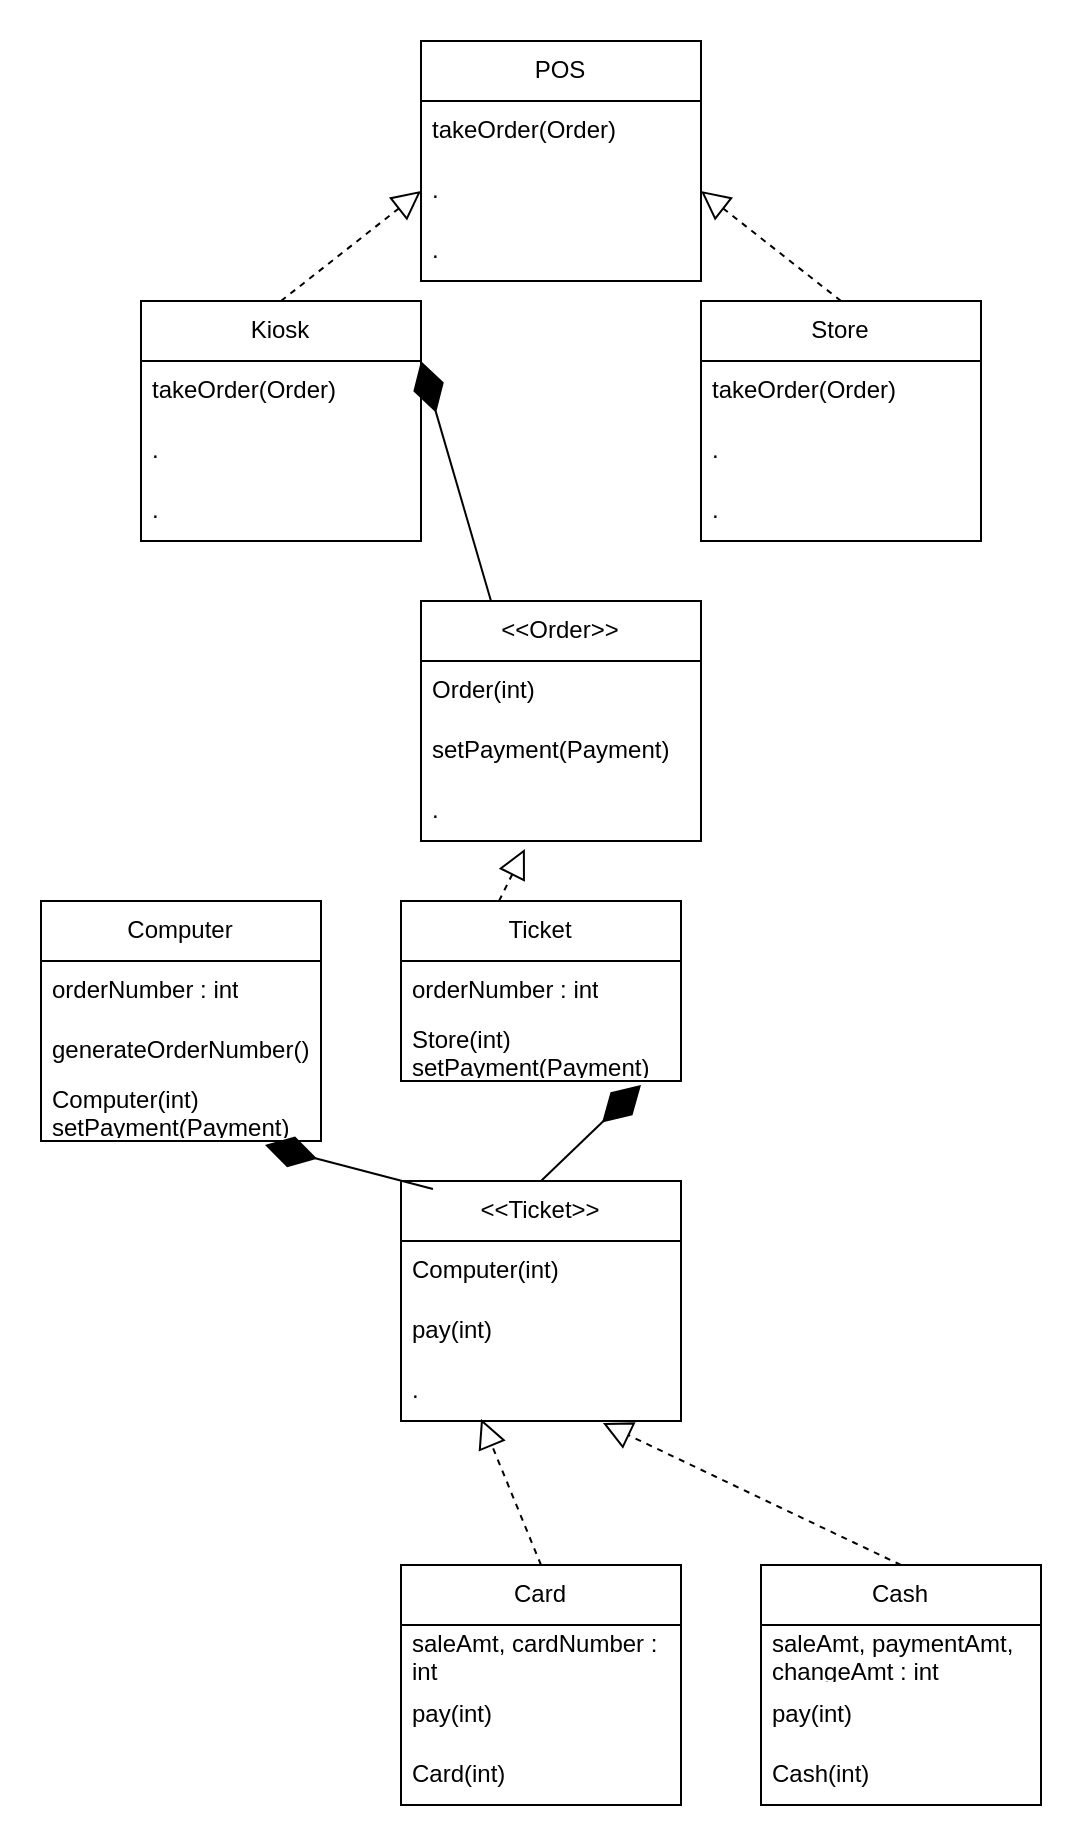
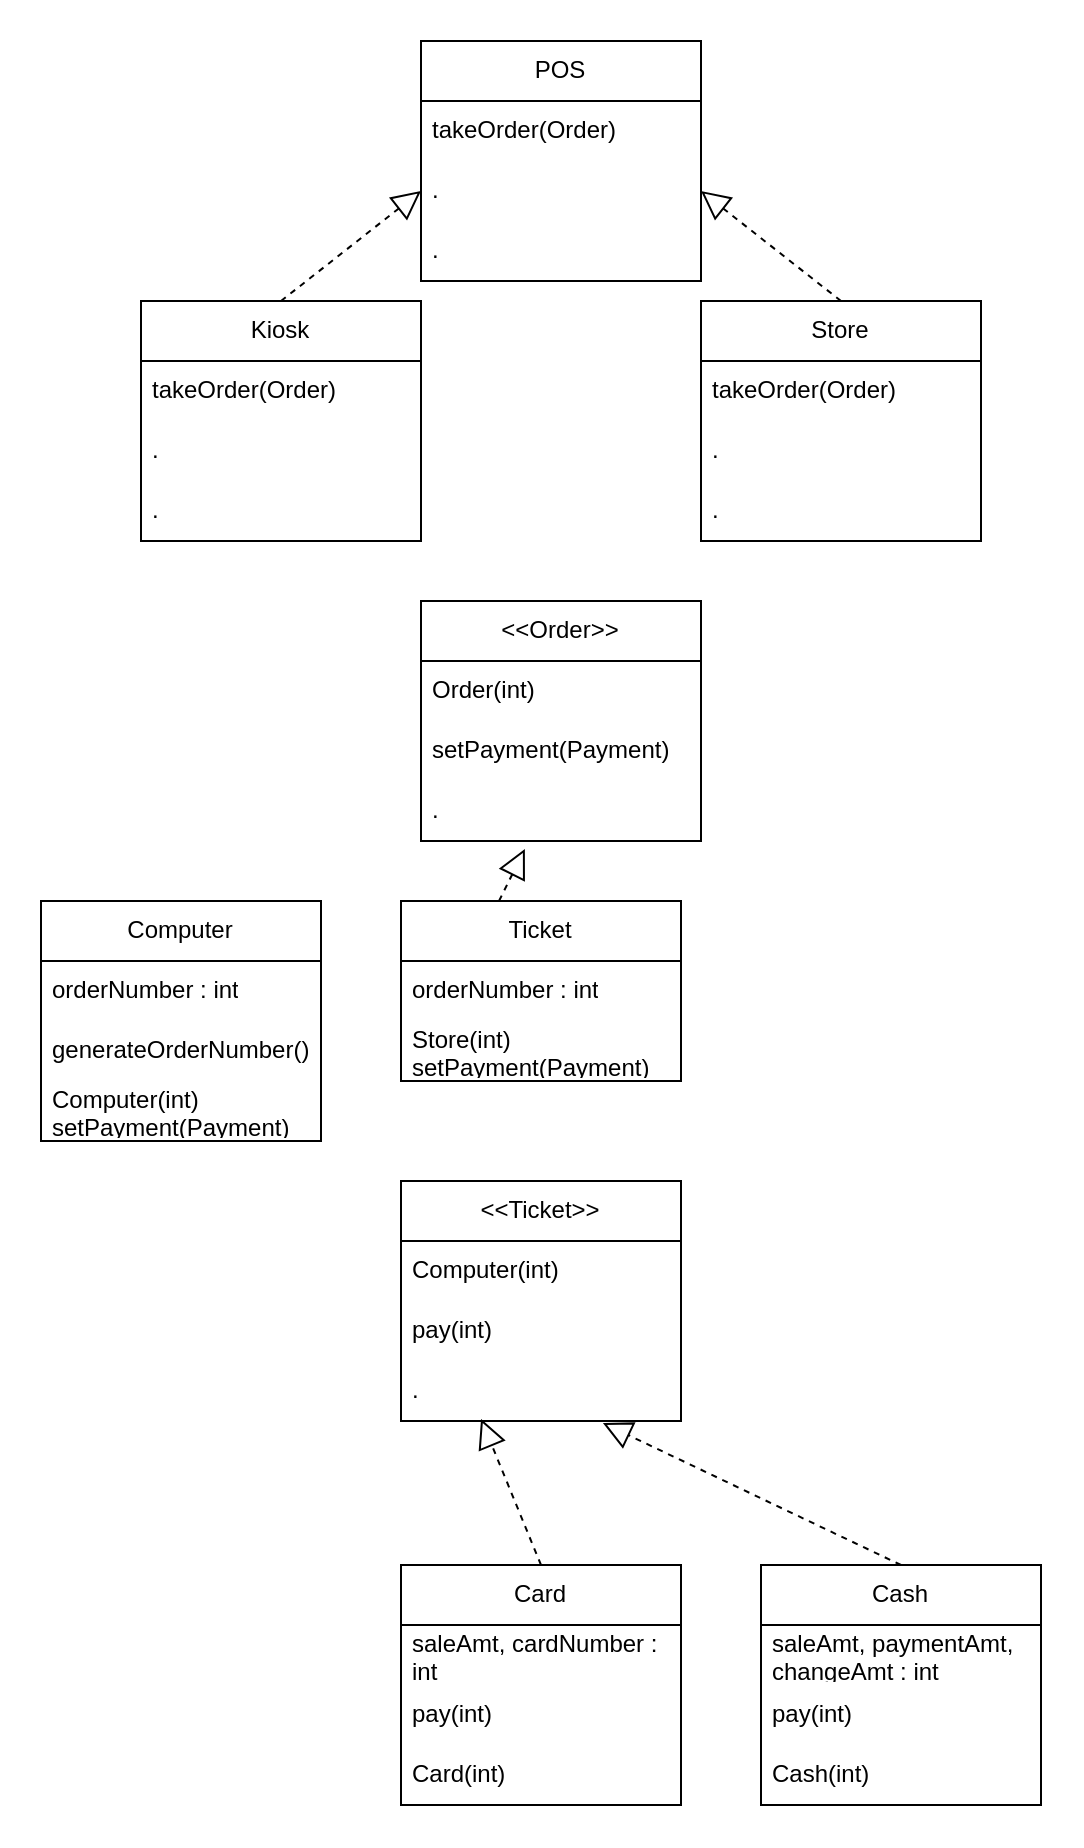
edge "<<Order>>" -> "Kiosk": removed
edge "<<Ticket>>" -> "Store(int) setPayment(Payment)": removed
edge "<<Ticket>>" -> "Computer(int) setPayment(Payment)": removed
